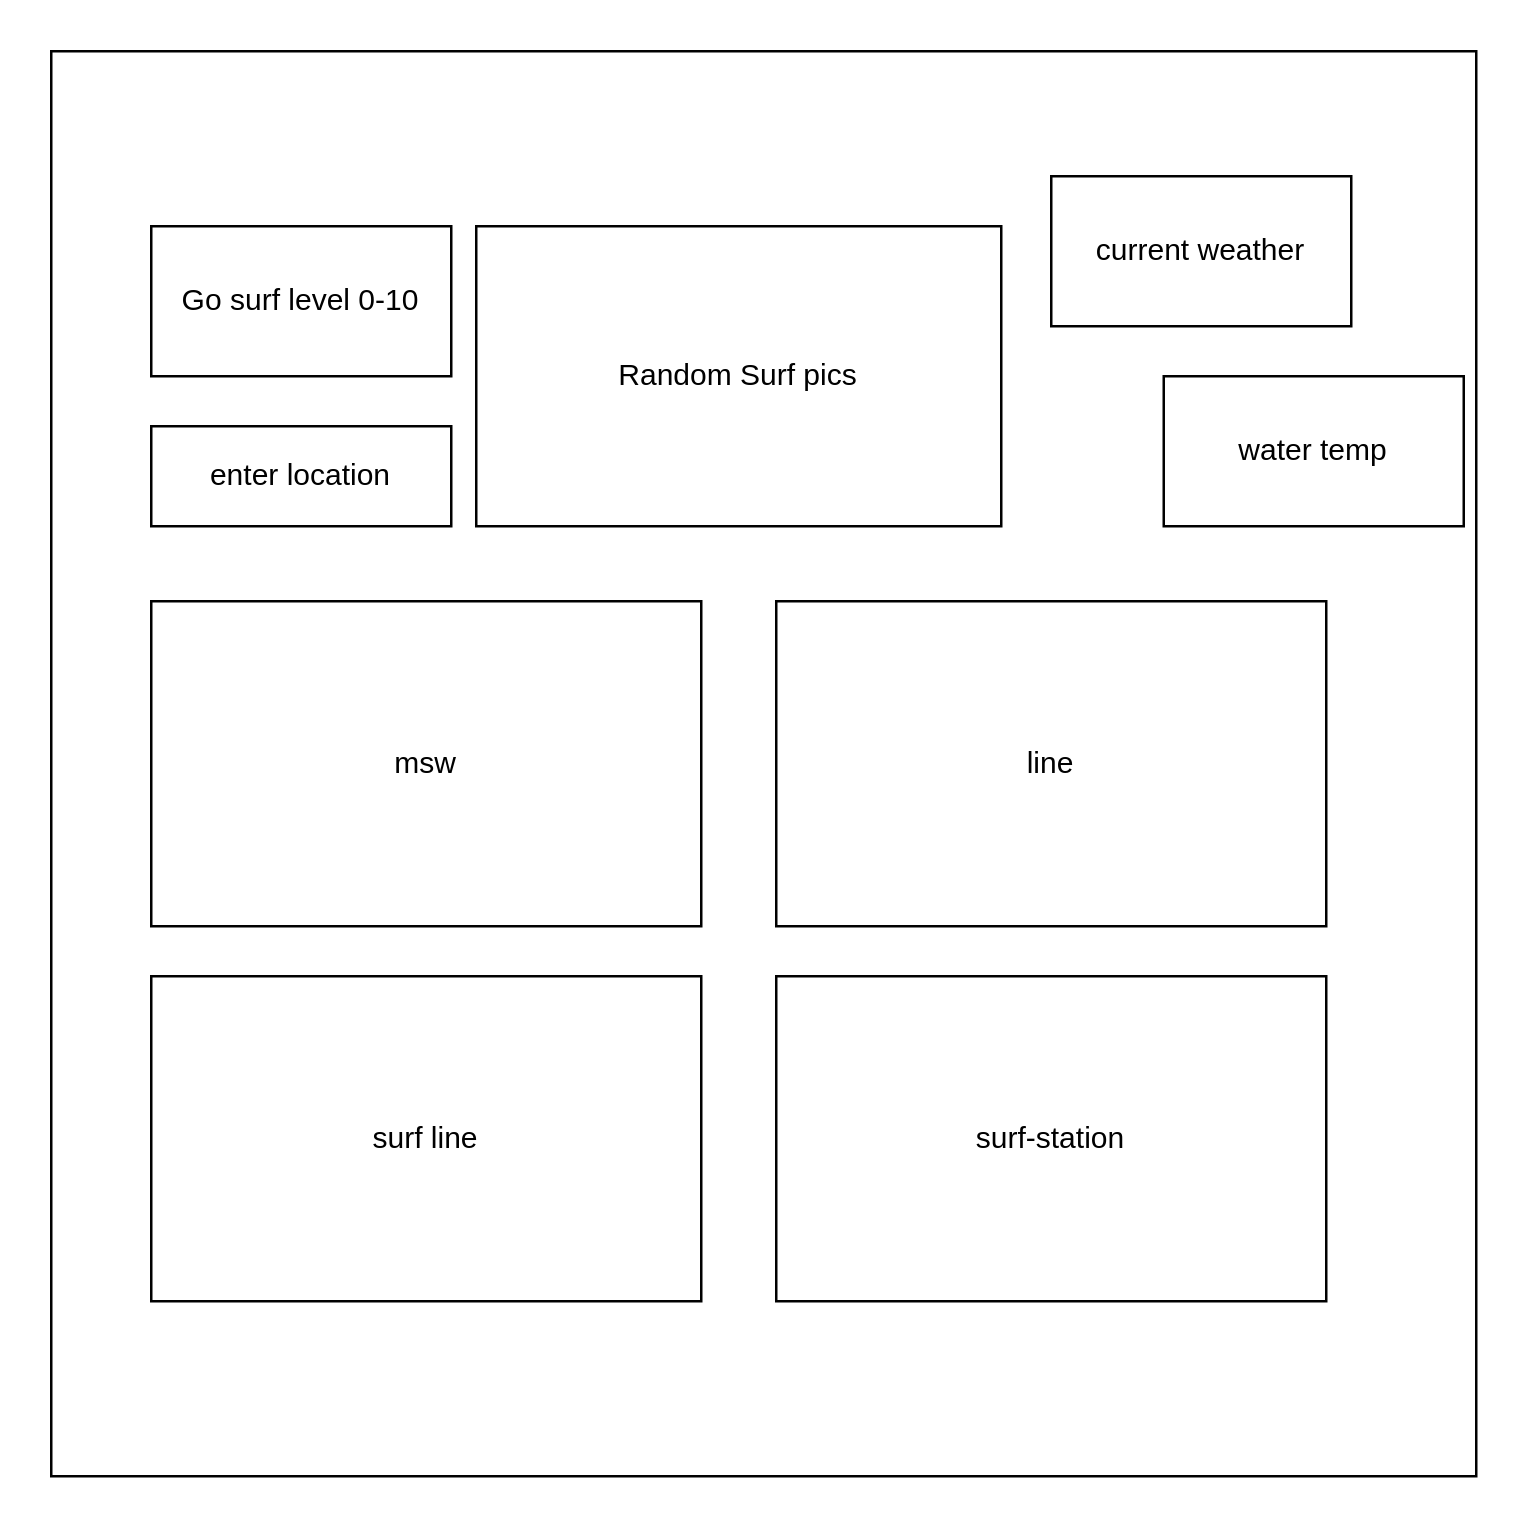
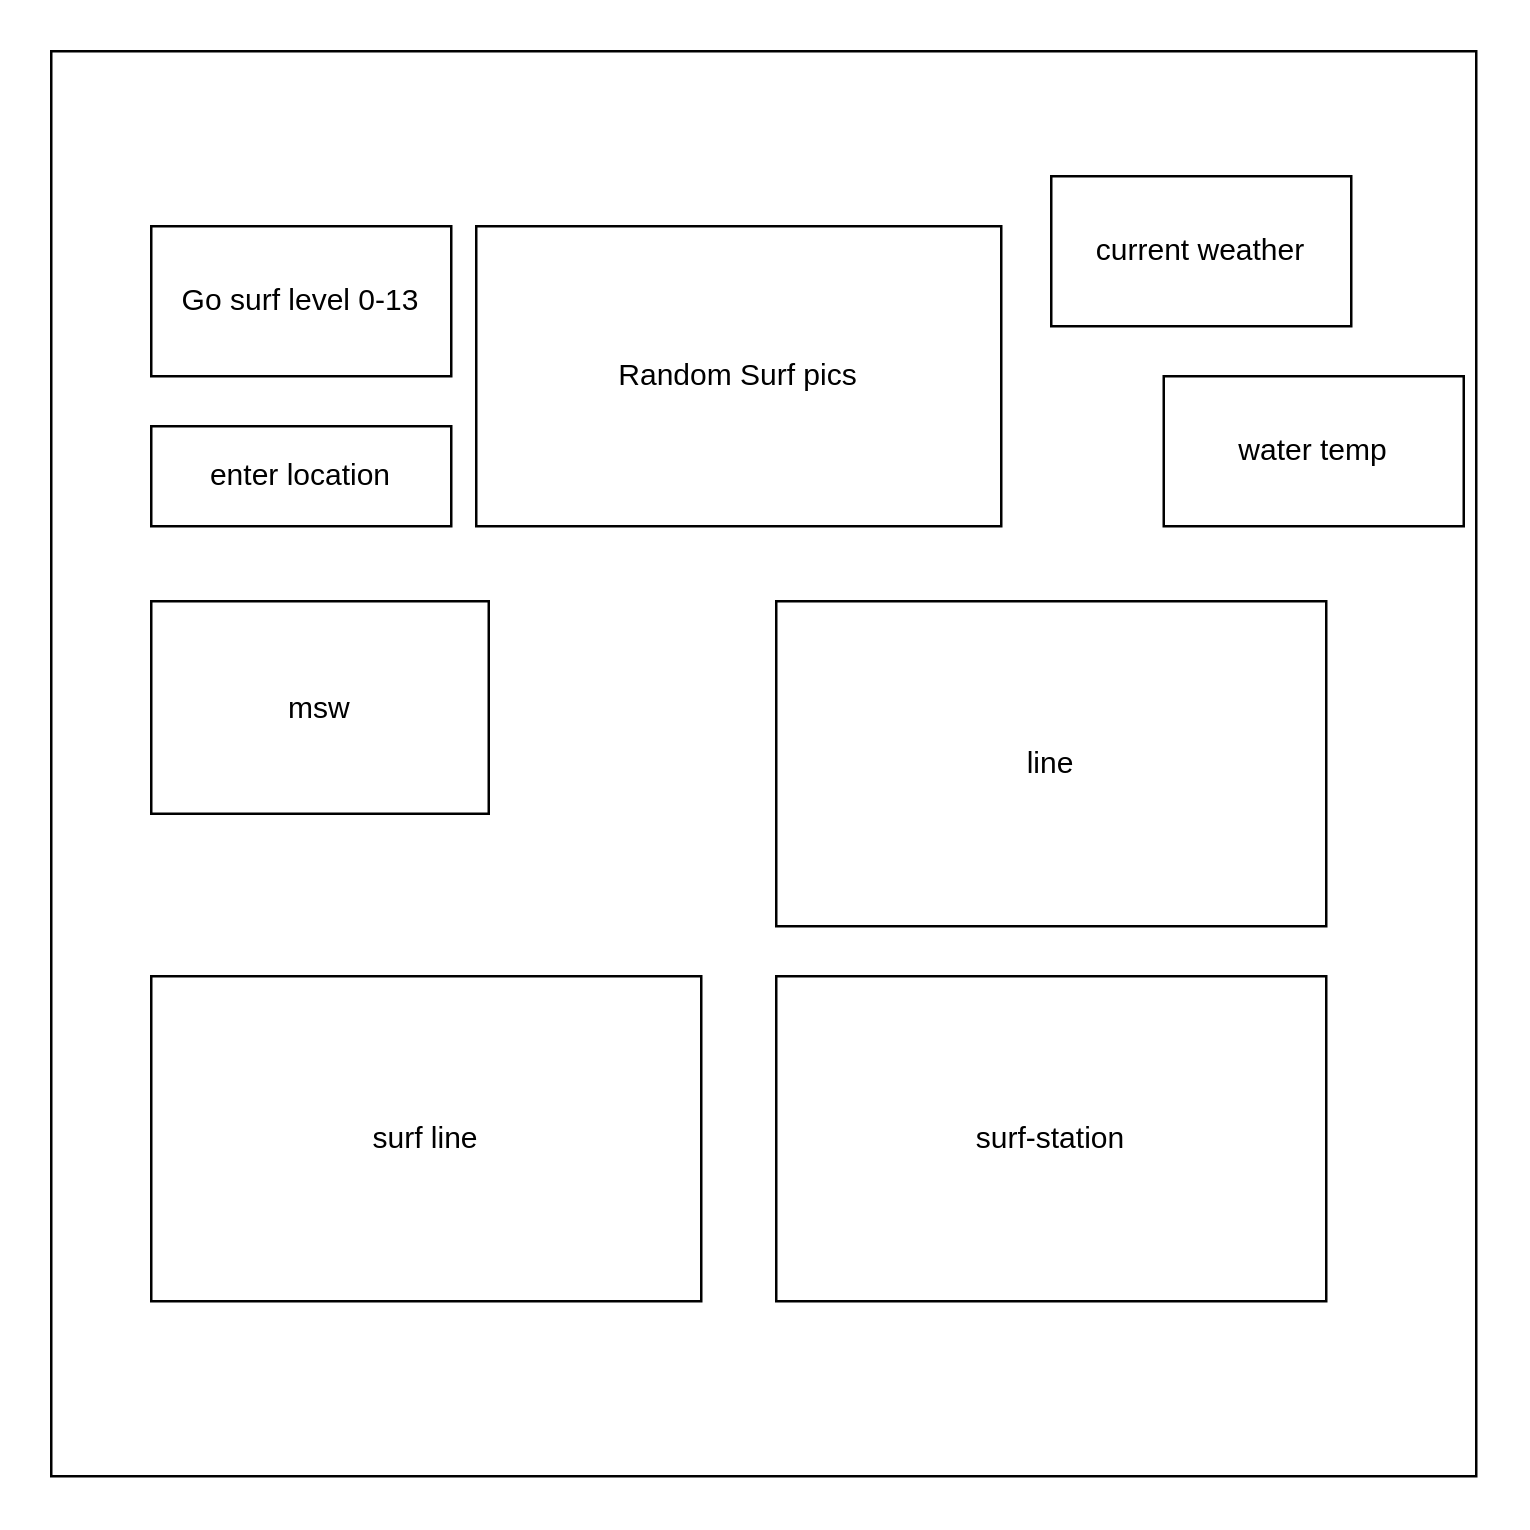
node "Go surf level 0-10": label "Go surf level 0-10" -> "Go surf level 0-13"
node "msw": size 550x325 -> 338x213
